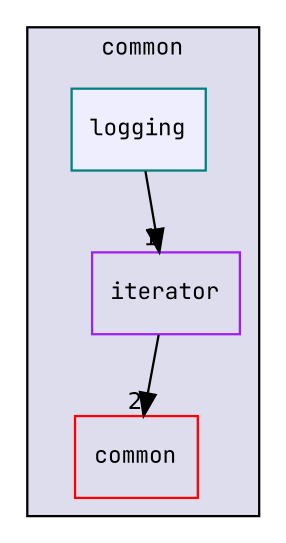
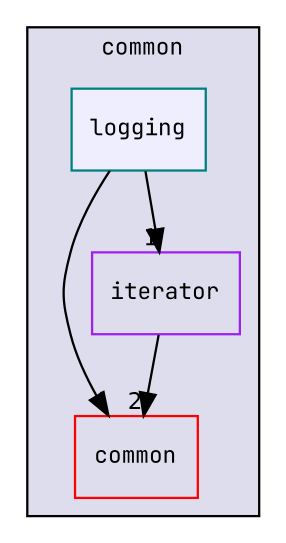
edge "logging" -> "common": added
